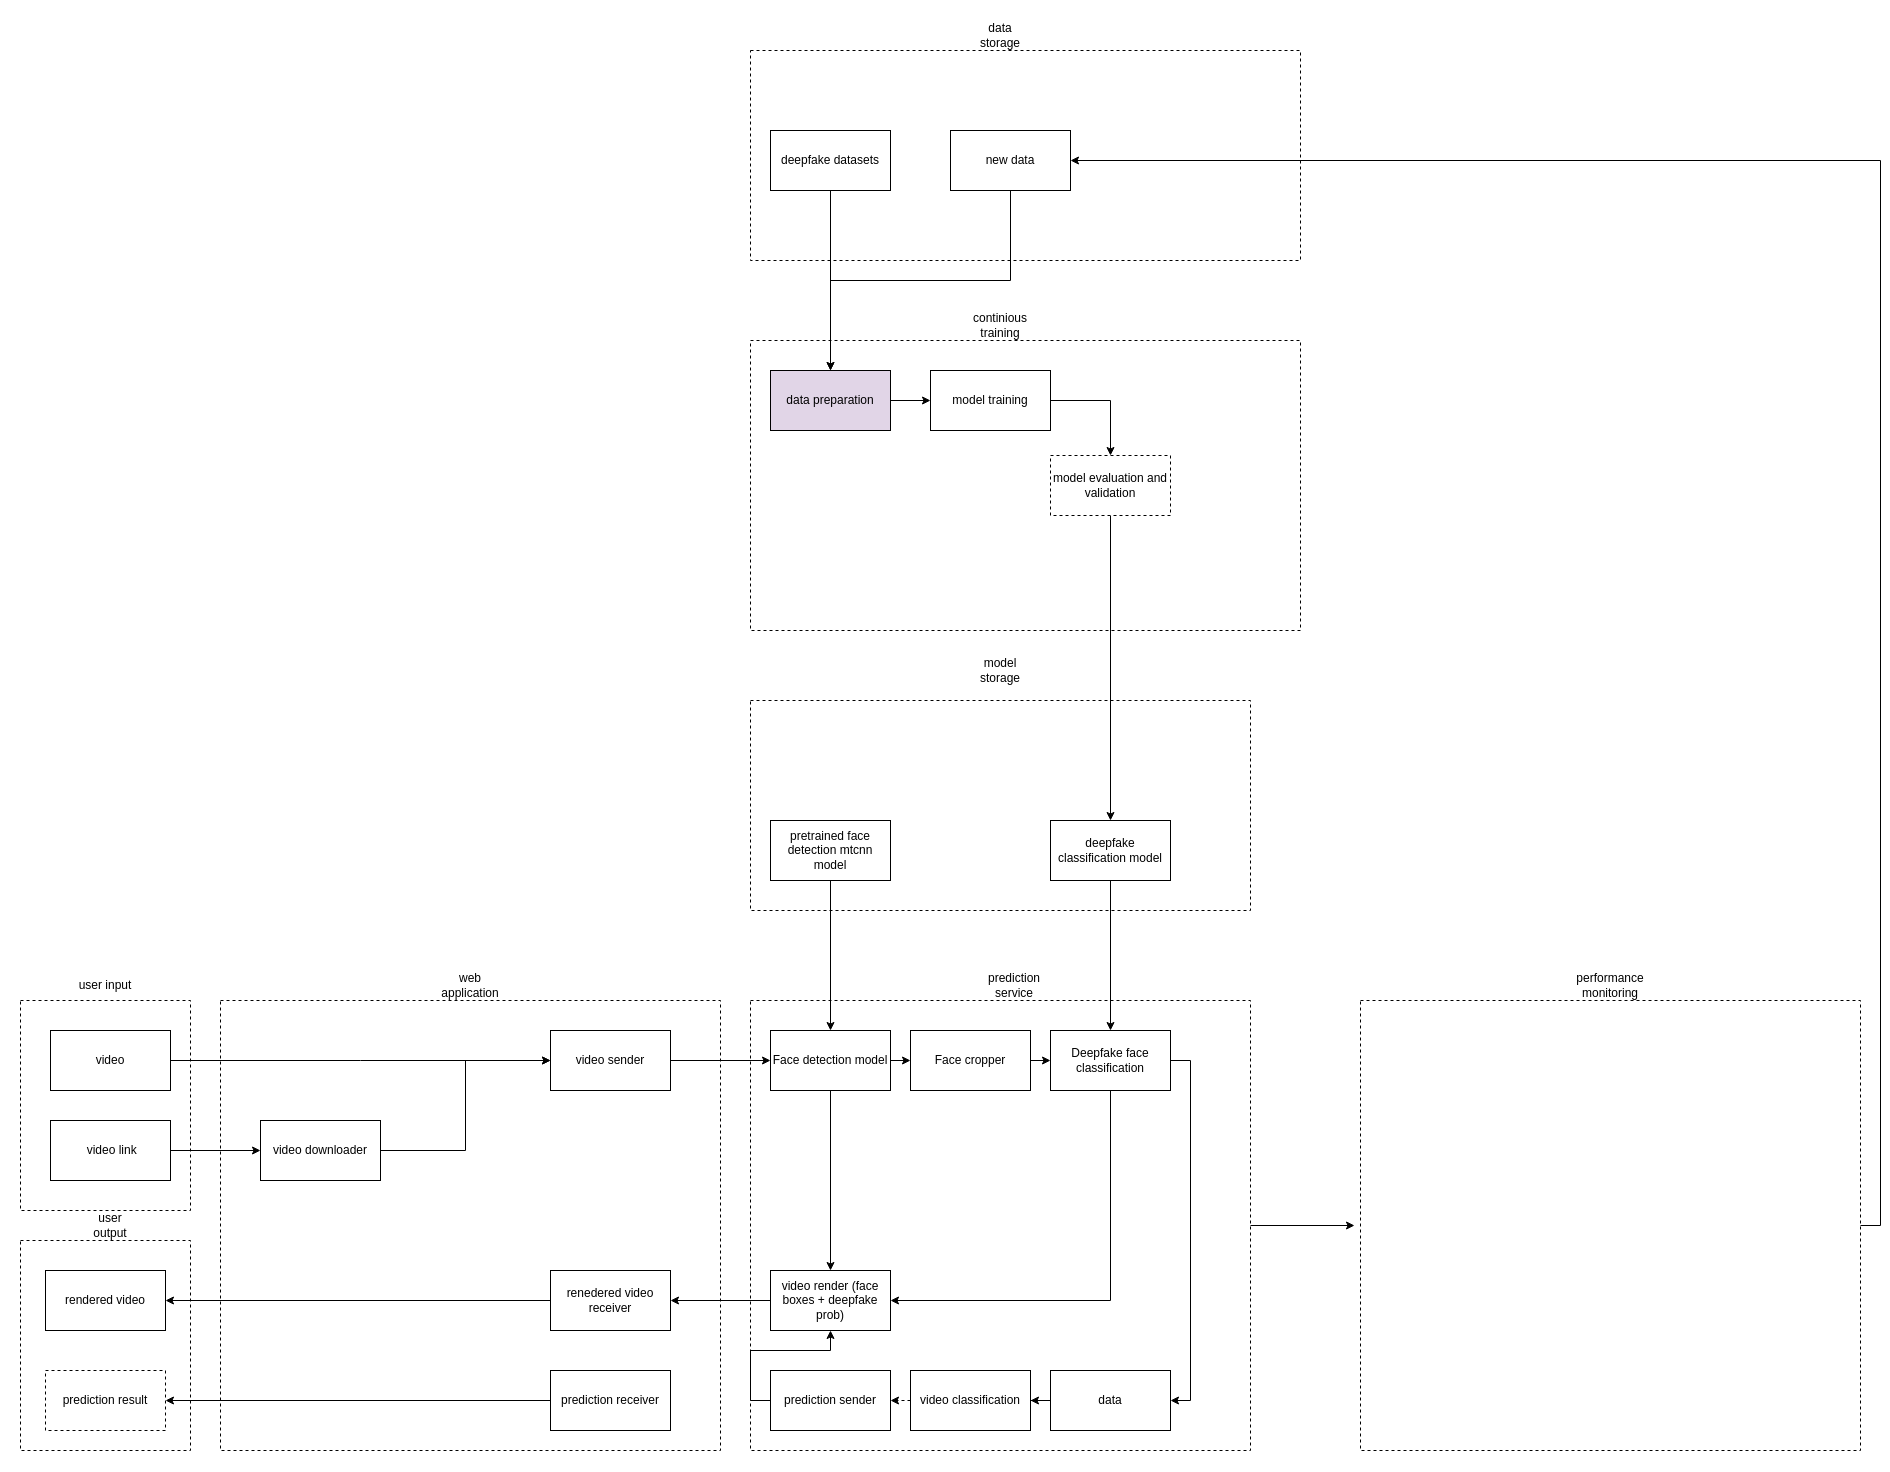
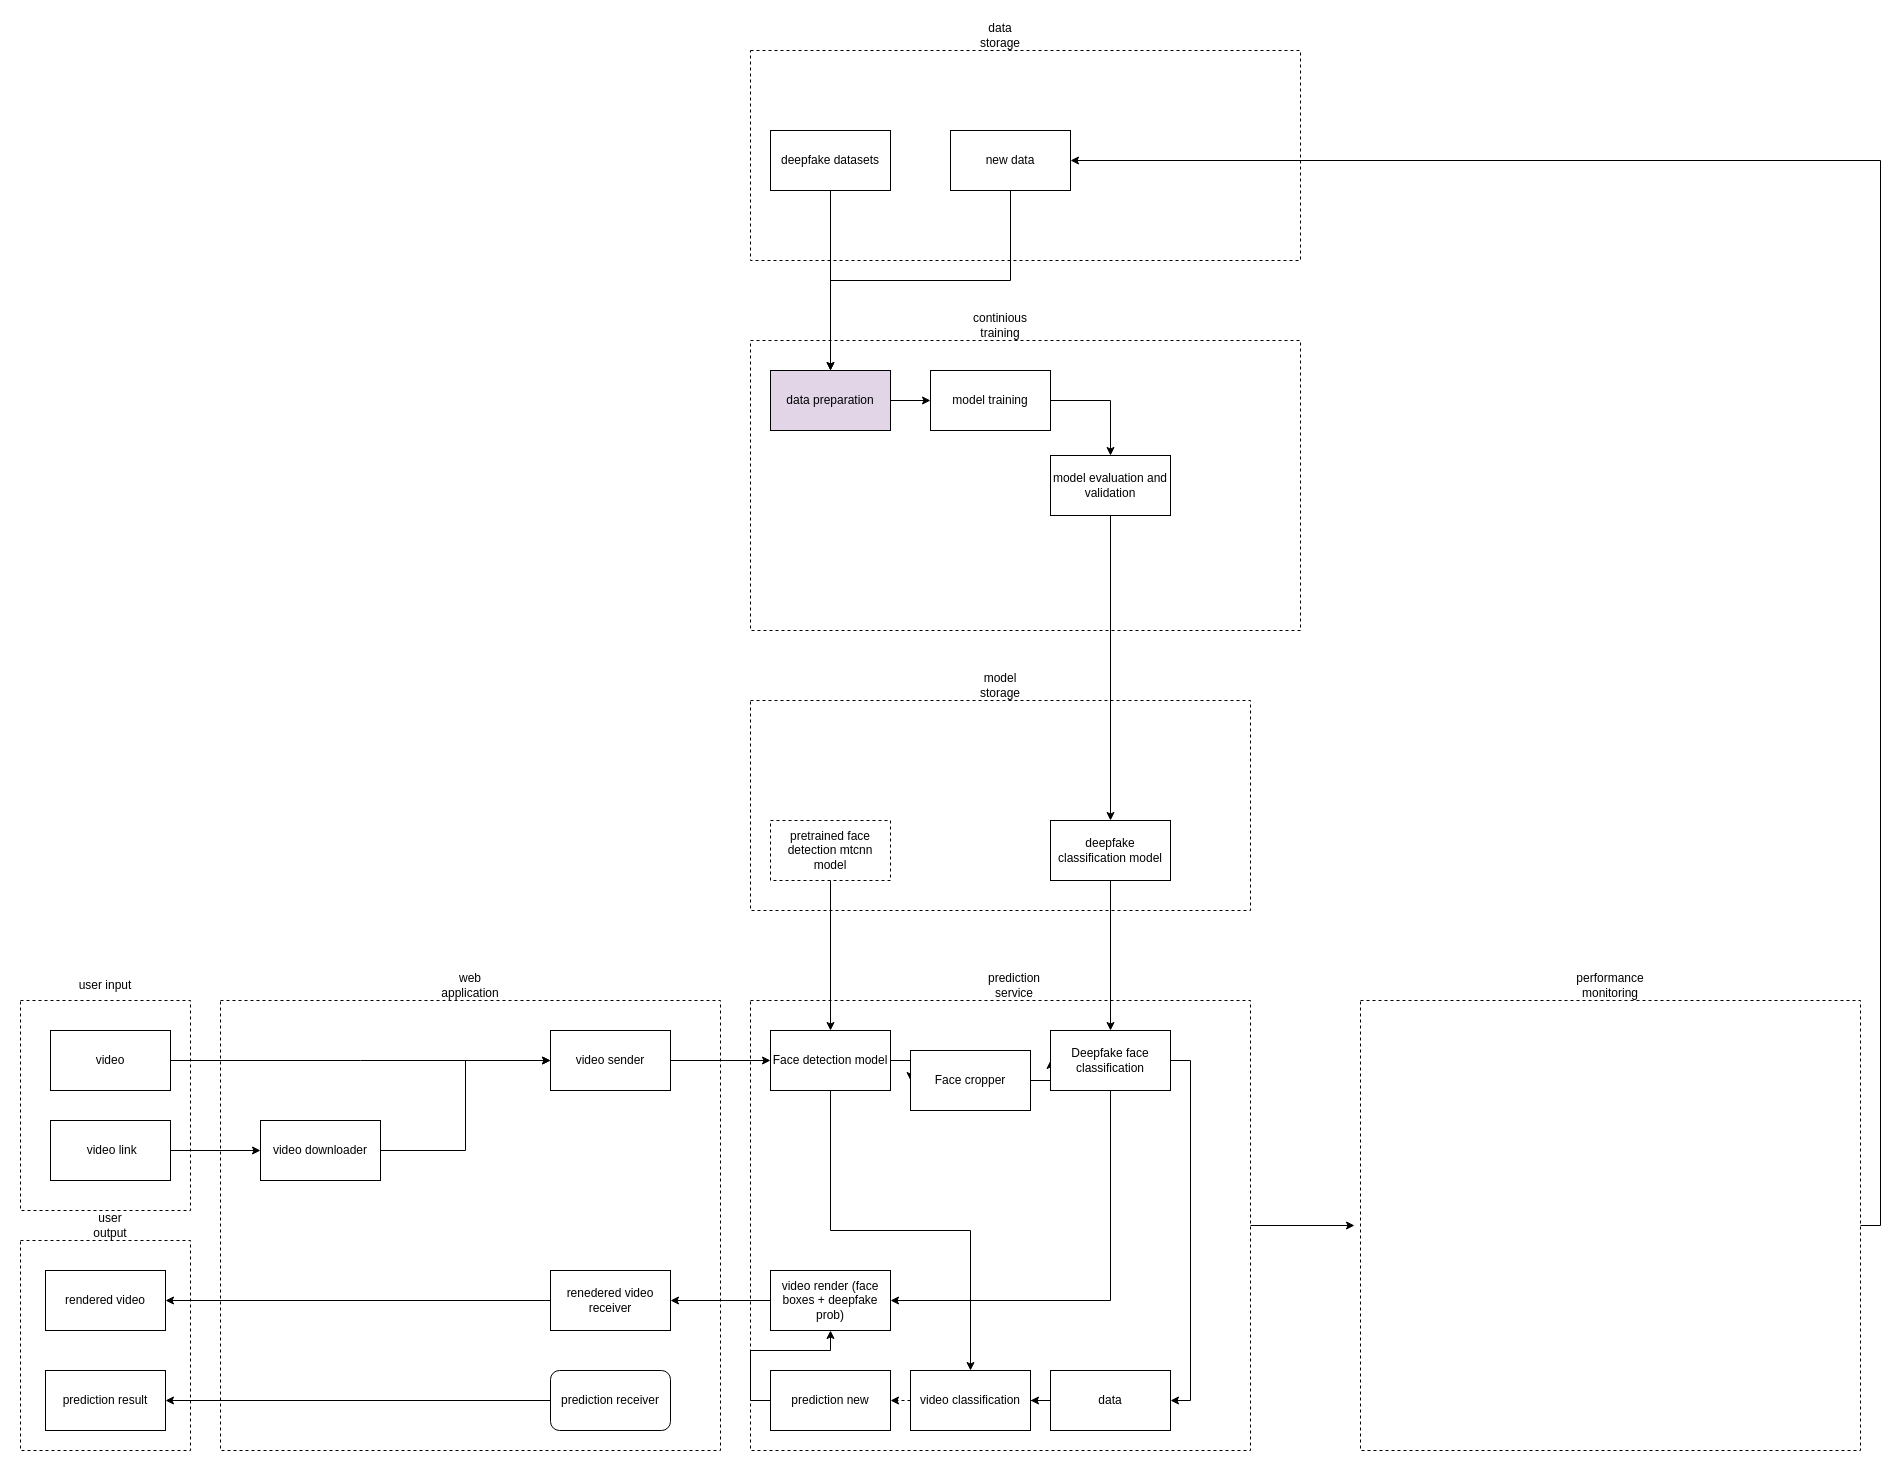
node "model evaluation and validation": style dashed -> solid
node "model storage": moved (1001, 671) -> (1001, 686)
node "pretrained face detection mtcnn model": style solid -> dashed
node "Face cropper": moved (971, 1061) -> (971, 1081)
edge "Face detection model" -> "video render (face boxes + deepfake prob)": now "Face detection model" -> "video classification"
node "prediction result": style dashed -> solid
node "prediction receiver": shape rectangle -> rounded rectangle
node "prediction sender": label "prediction sender" -> "prediction new"
